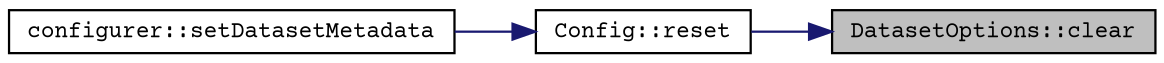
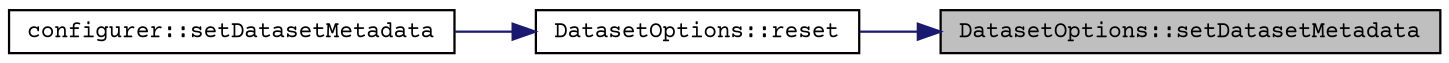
node "Config::reset": label "Config::reset" -> "DatasetOptions::reset"
node "DatasetOptions::clear": label "DatasetOptions::clear" -> "DatasetOptions::setDatasetMetadata"
